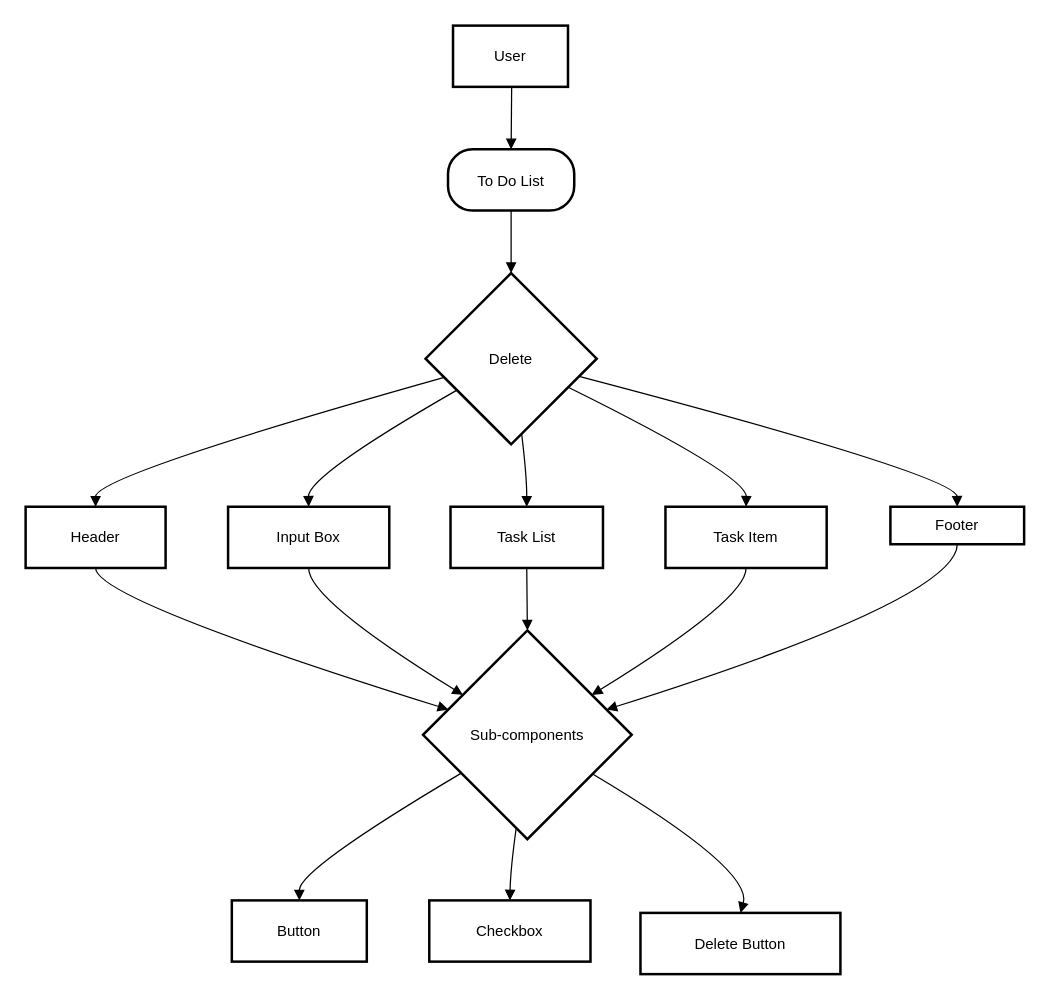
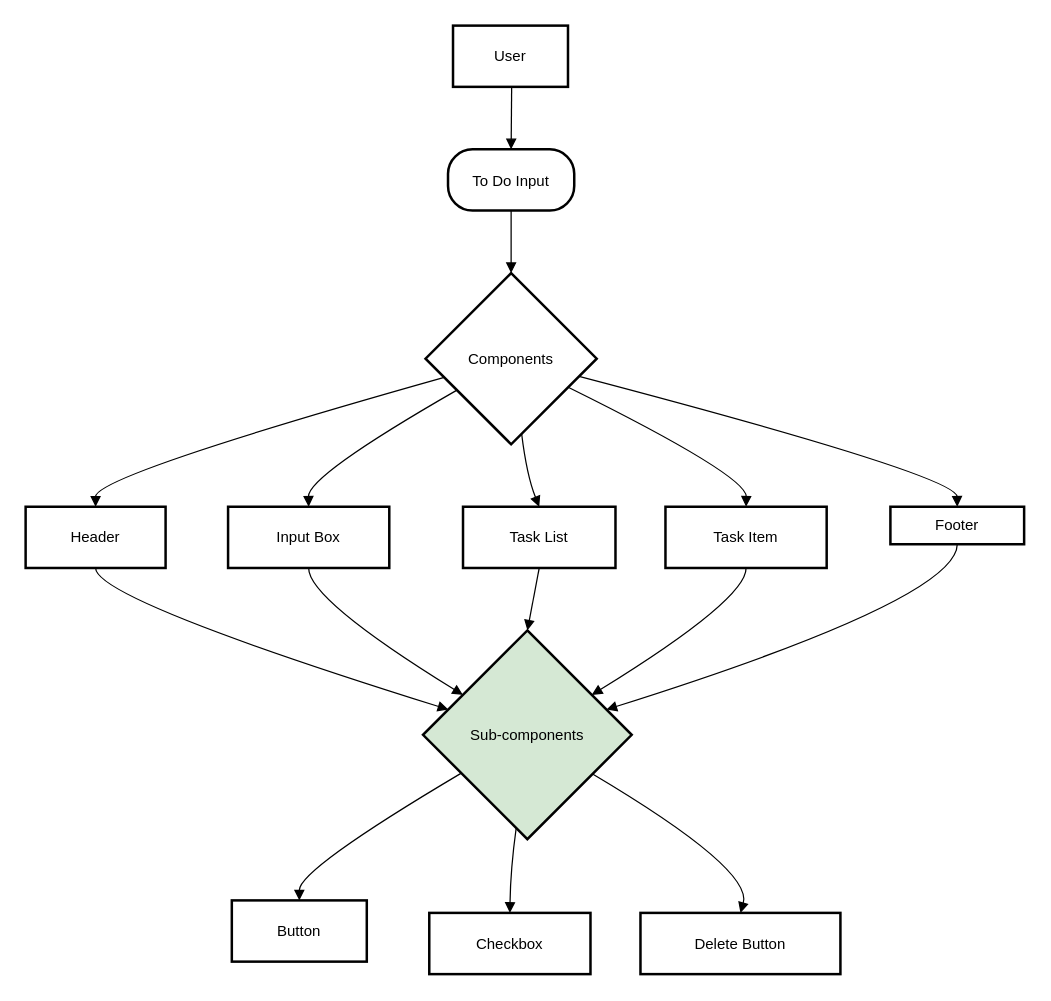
node "To Do List": label "To Do List" -> "To Do Input"
node "Delete": label "Delete" -> "Components"
node "Task List": moved (527, 538) -> (539, 538)
node "Sub-components": fillcolor #ffffff -> #d5e8d4
node "Checkbox": moved (510, 931) -> (510, 944)
